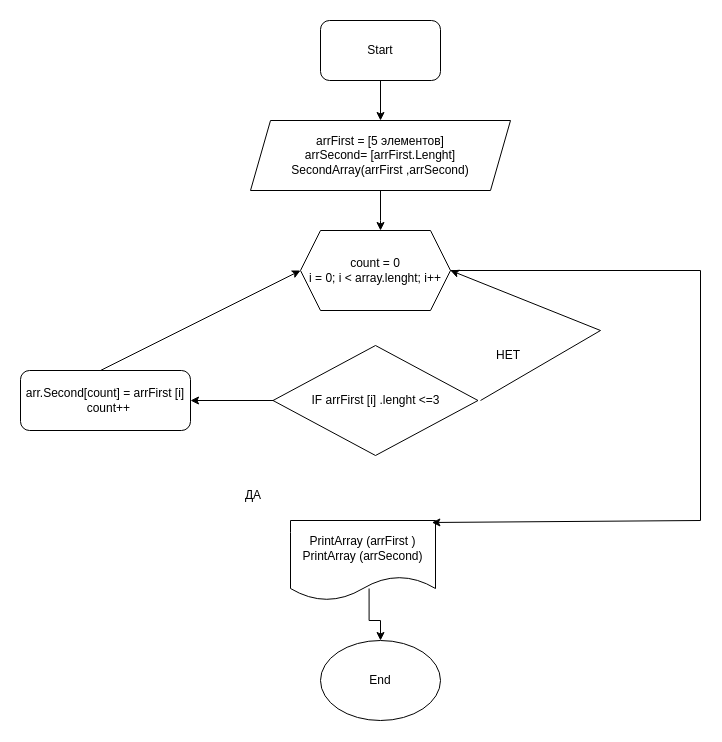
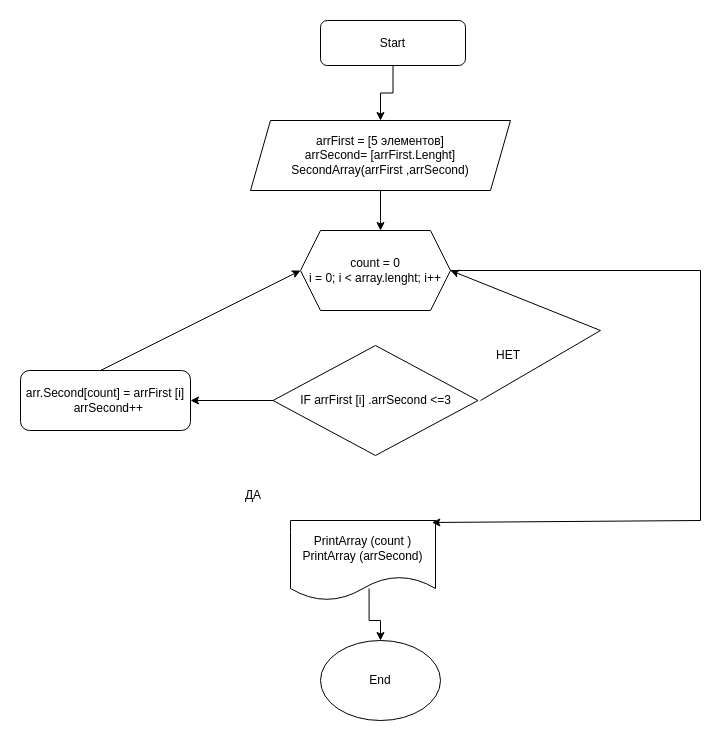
node "Start": size 120x60 -> 145x45
node "arr.Second[count] = arrFirst [i] count++": label "arr.Second[count] = arrFirst [i] count++" -> "arr.Second[count] = arrFirst [i] arrSecond++"
node "IF arrFirst [i] .lenght <=3": label "IF arrFirst [i] .lenght <=3" -> "IF arrFirst [i] .arrSecond <=3"
node "PrintArray (arrFirst ) PrintArray (arrSecond)": label "PrintArray (arrFirst ) PrintArray (arrSecond)" -> "PrintArray (count ) PrintArray (arrSecond)"
